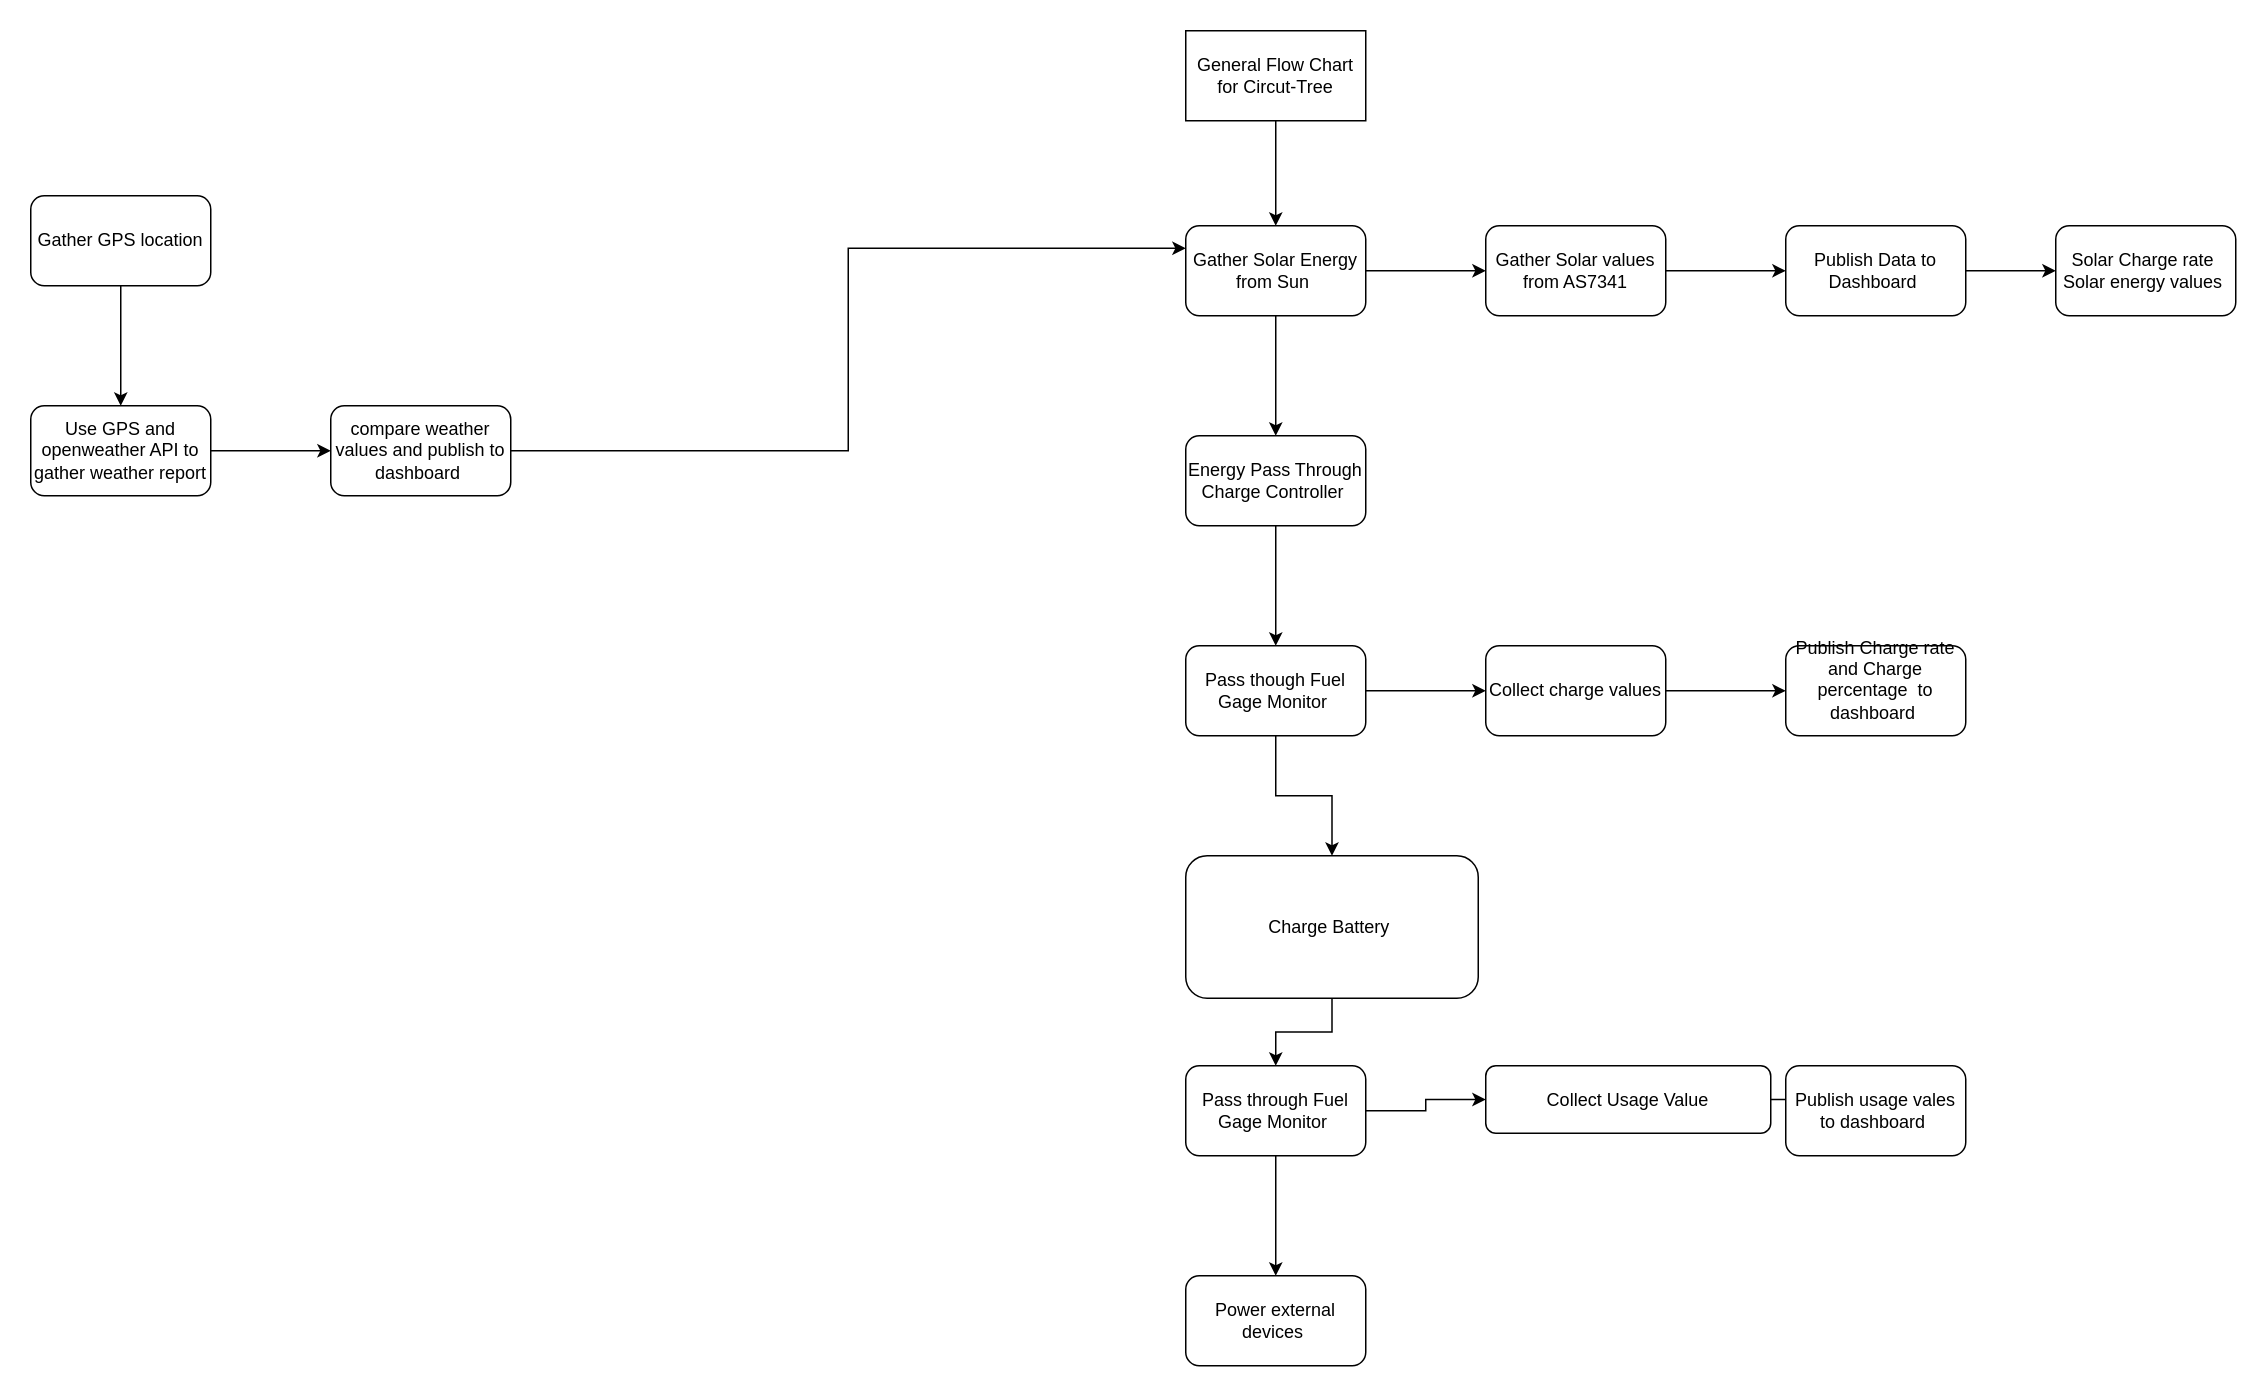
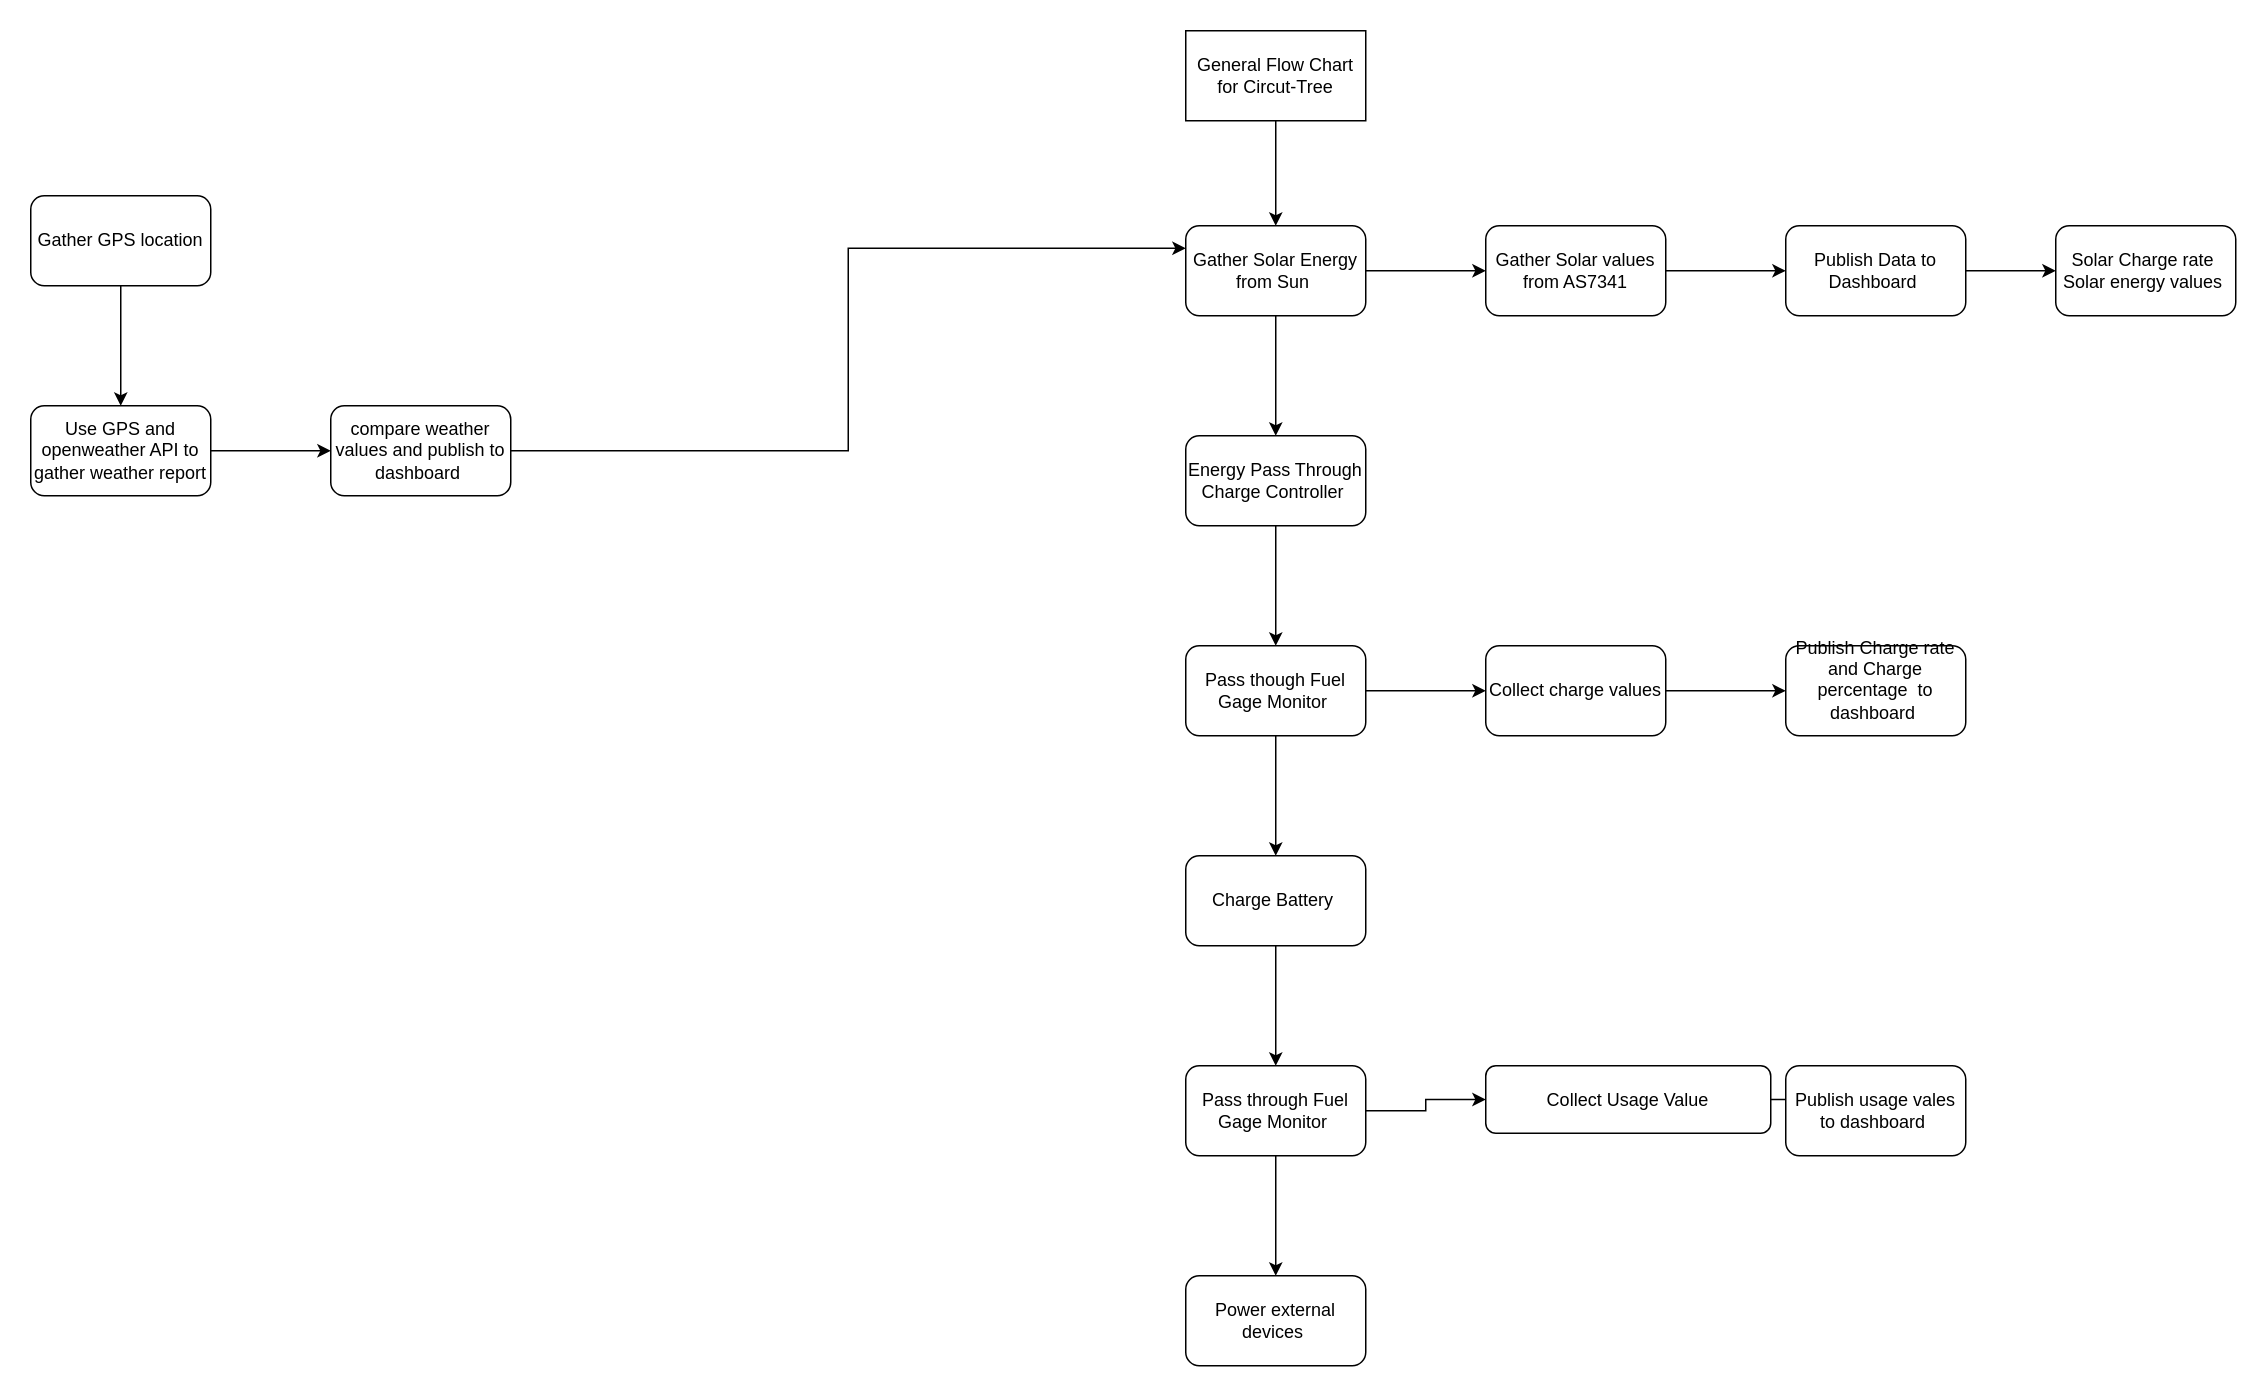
node "Charge Battery": size 293x143 -> 180x90
